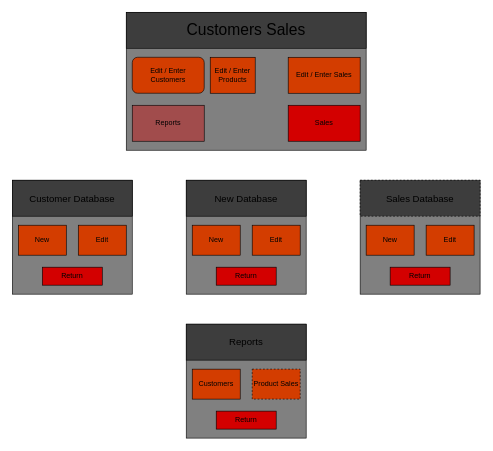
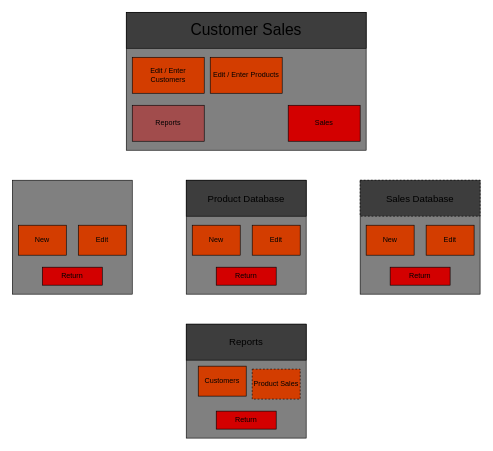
node "Customers Sales": label "Customers Sales" -> "Customer Sales"
node "Edit / Enter Customers": shape rounded rectangle -> rectangle
node "Edit / Enter Products": size 45x36 -> 72x36
node "Edit / Enter Sales": removed
node "Customer Database": removed
node "New Database": label "New Database" -> "Product Database"
node "Customers": moved (216, 384) -> (222, 381)
